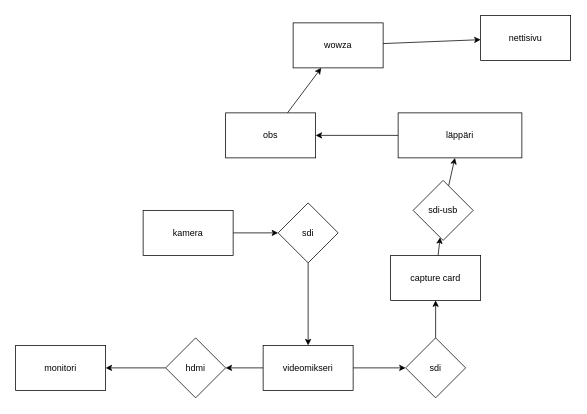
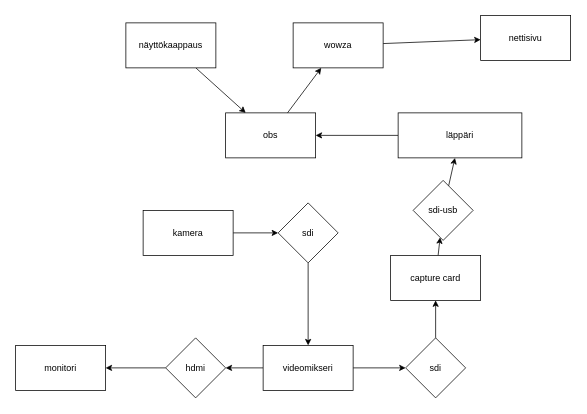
node "näyttökaappaus": added
edge "näyttökaappaus" -> "obs": added
